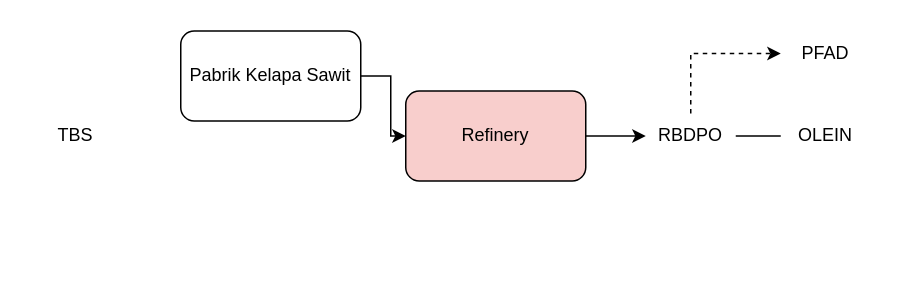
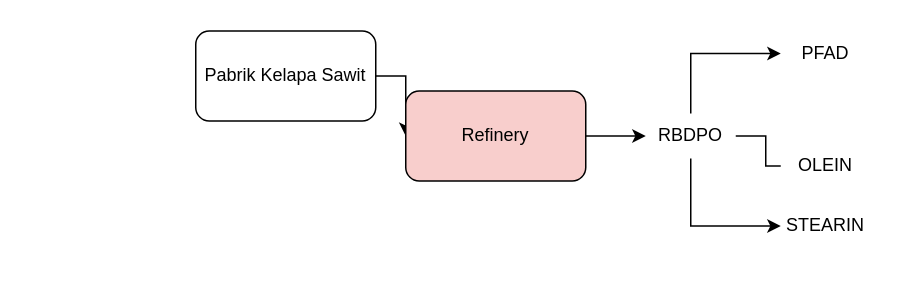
edge "RBDPO" -> "PFAD": style dashed -> solid
node "Pabrik Kelapa Sawit": moved (271, 76) -> (286, 76)
node "TBS": removed
node "OLEIN": moved (826, 136) -> (826, 166)
edge "RBDPO" -> "STEARIN": added
node "STEARIN": added
